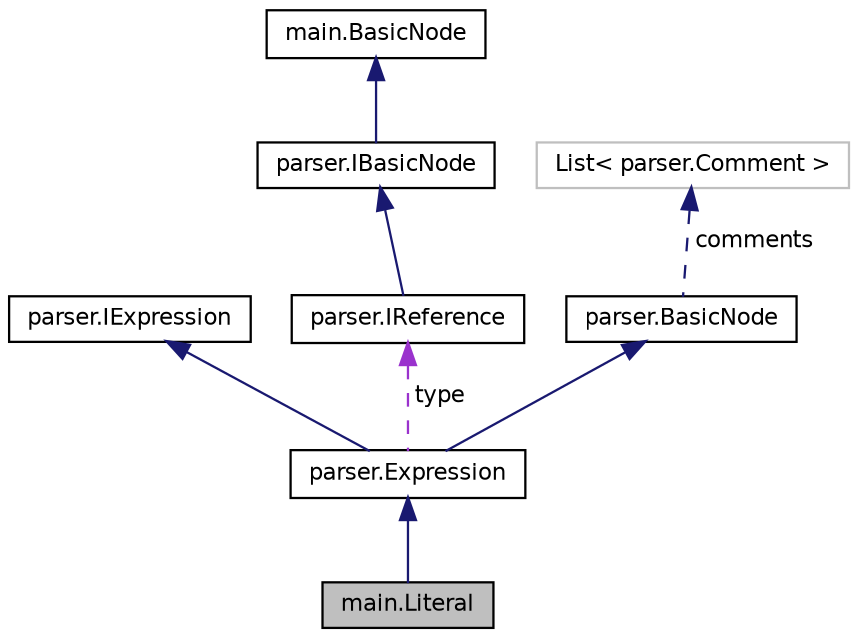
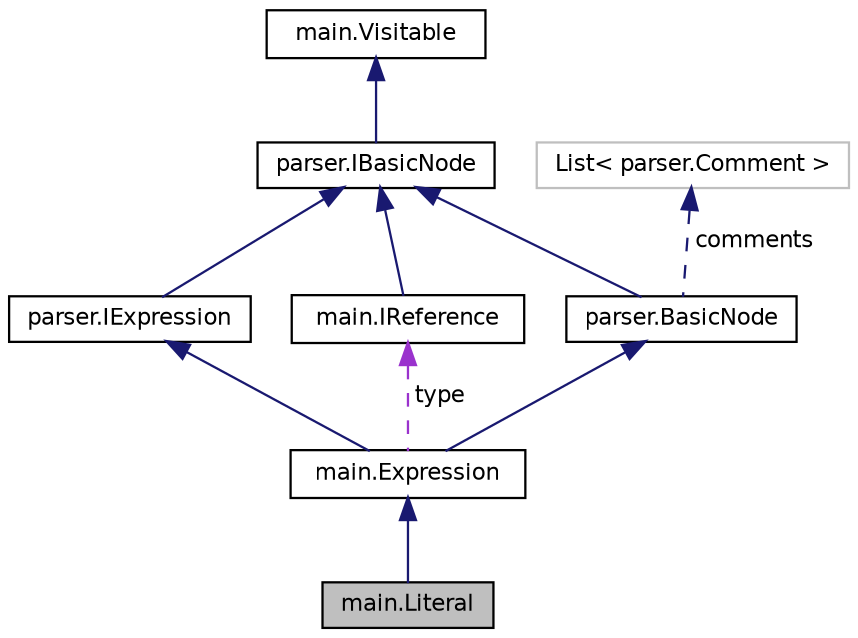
node "main.BasicNode": label "main.BasicNode" -> "main.Visitable"
edge "parser.BasicNode" -> "parser.IBasicNode": added
edge "parser.IExpression" -> "parser.IBasicNode": added
node "parser.IReference": label "parser.IReference" -> "main.IReference"
node "parser.Expression": label "parser.Expression" -> "main.Expression"
